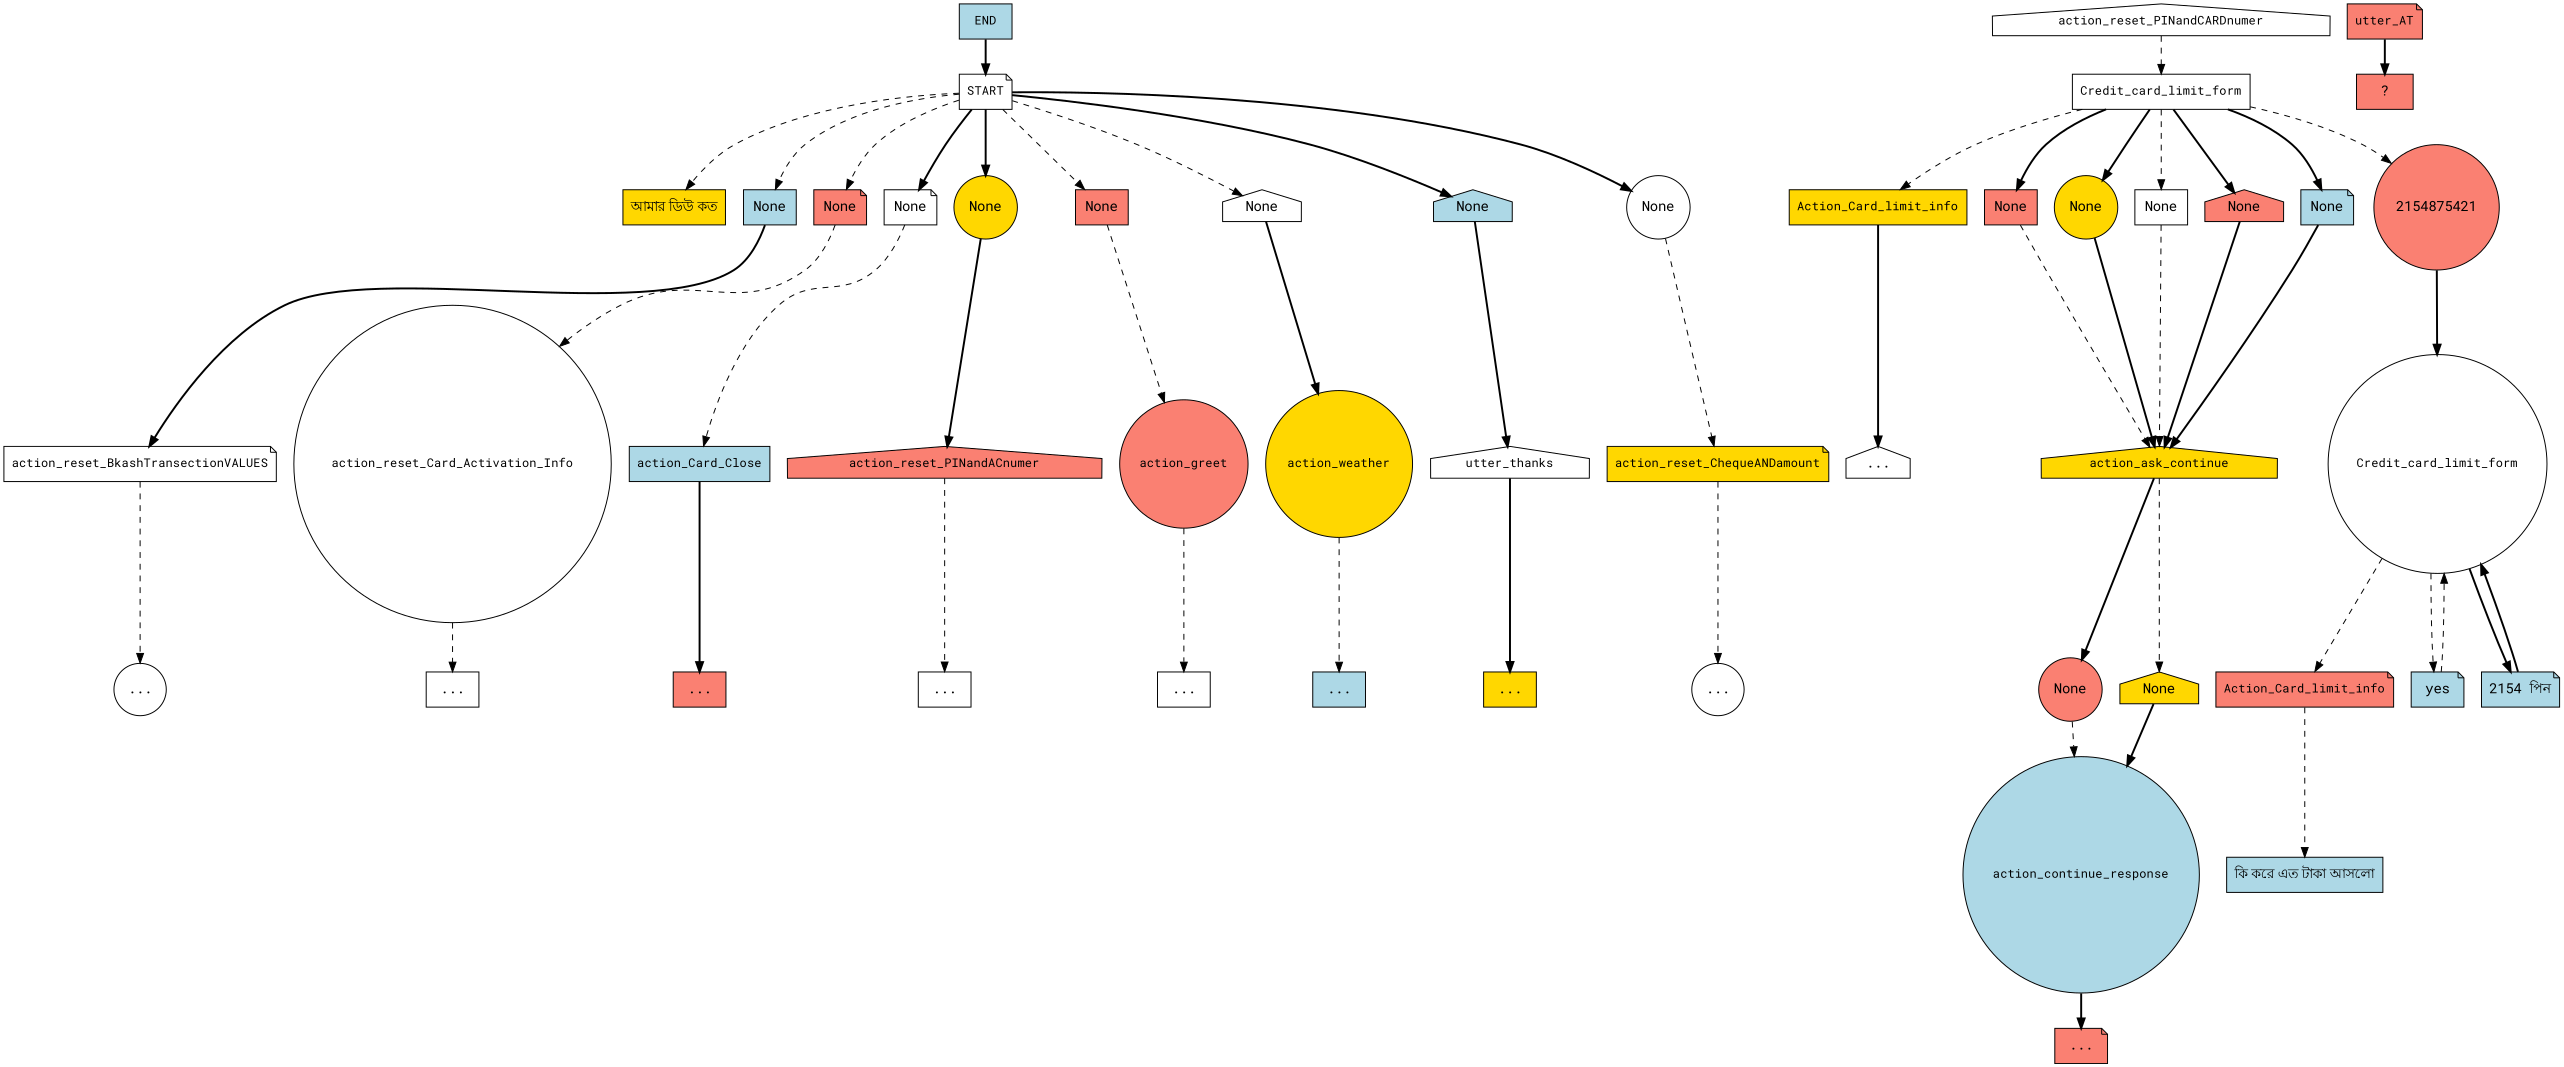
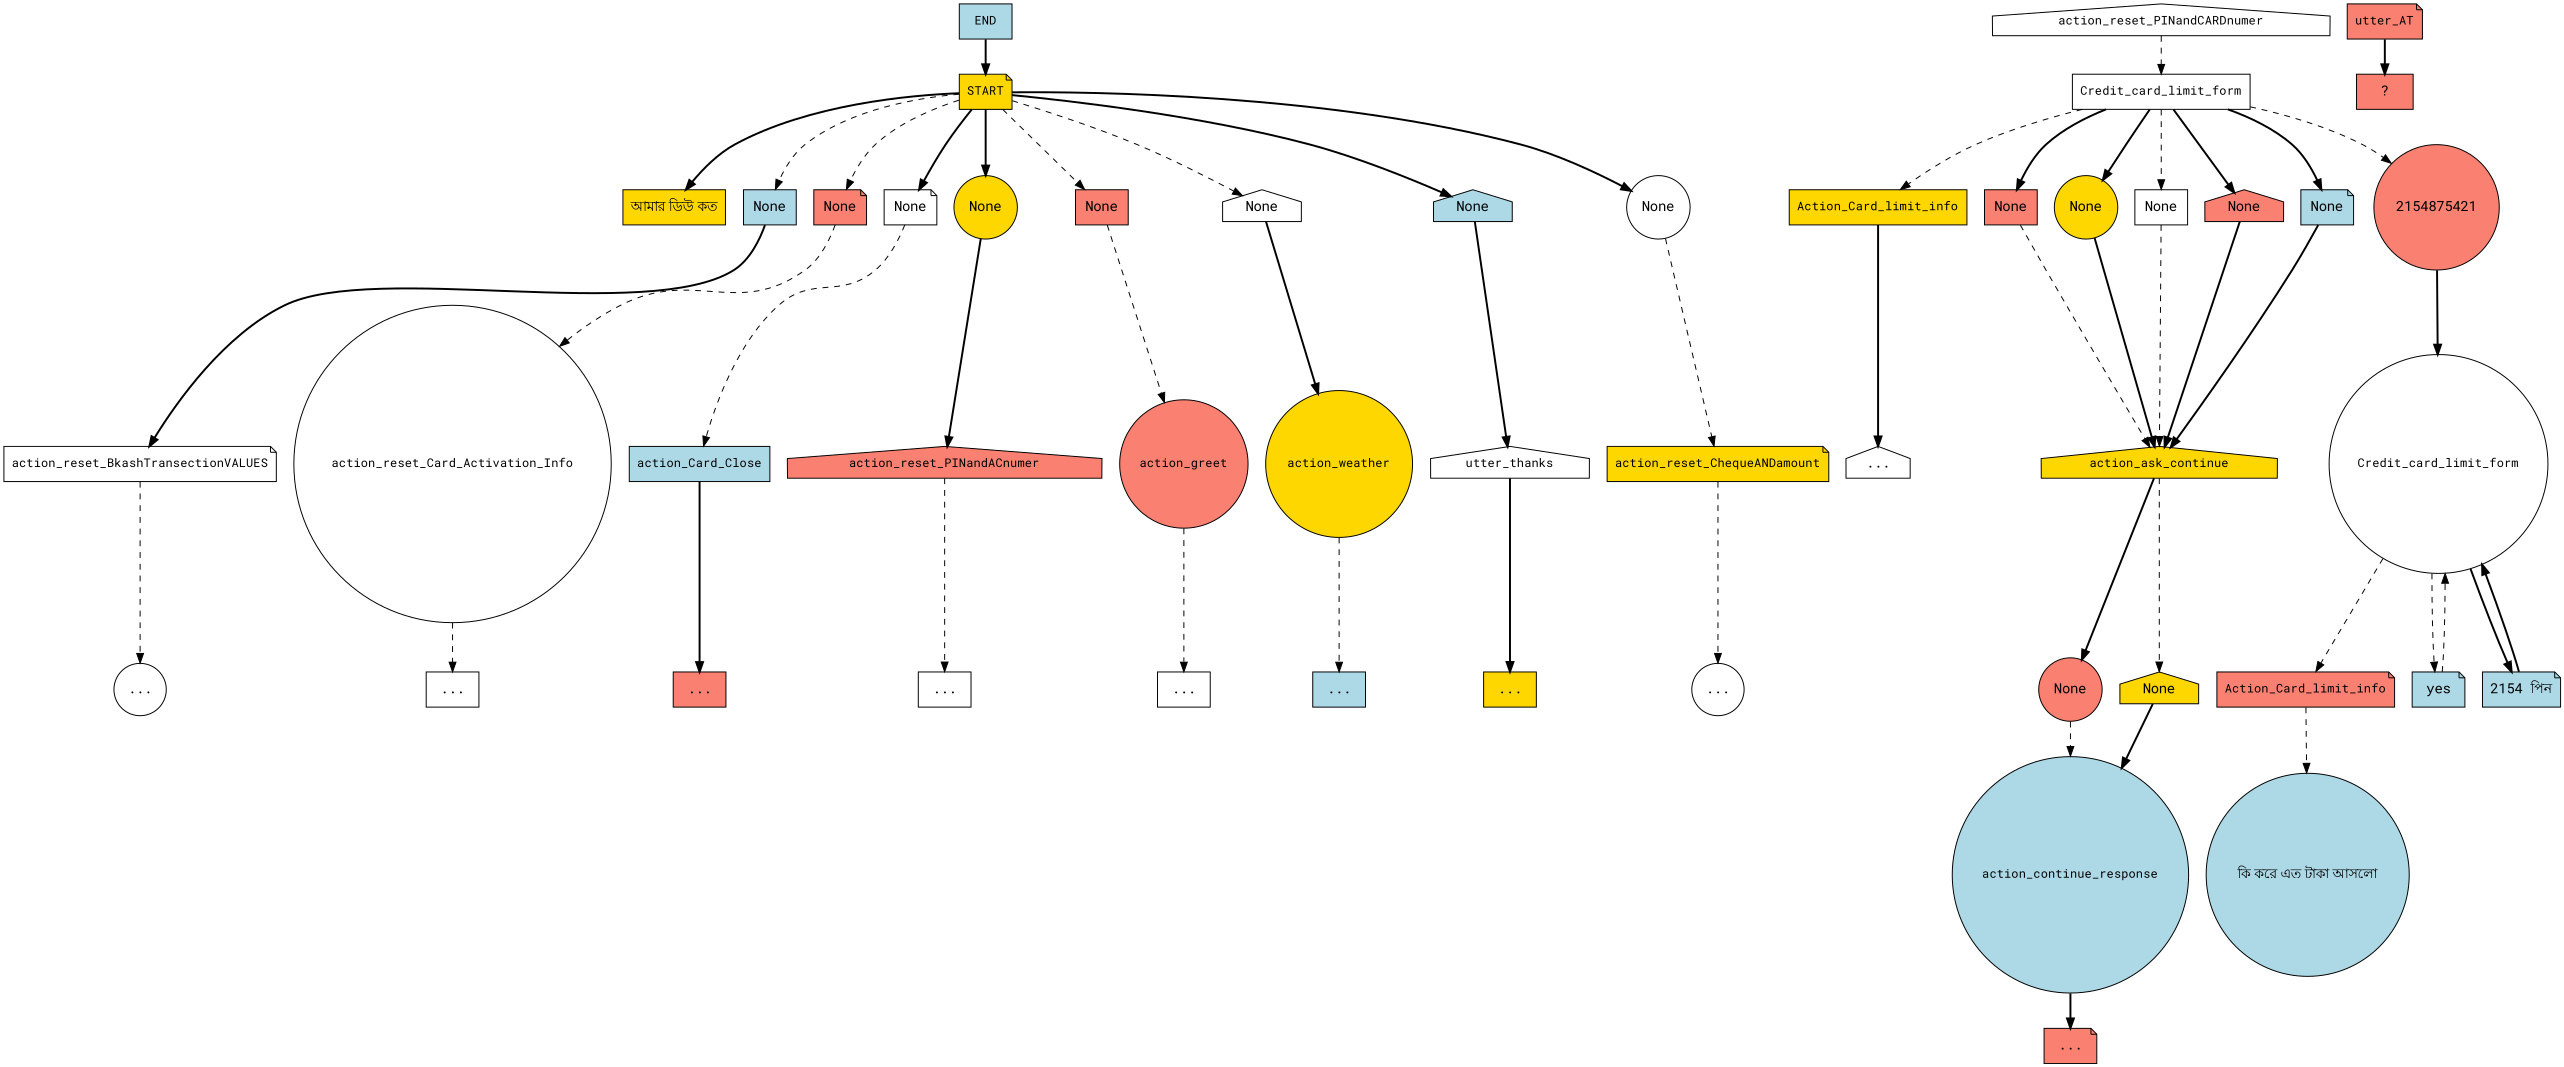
node "START": fillcolor white -> gold
edge "START" -> "আমার ডিউ কত": style dashed -> bold
node "কি করে এত টাকা আসলো": shape box -> circle
